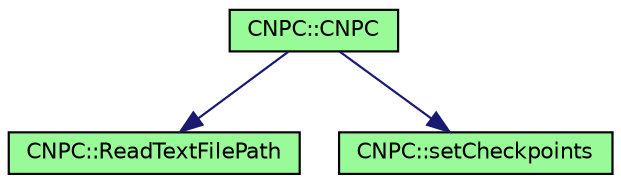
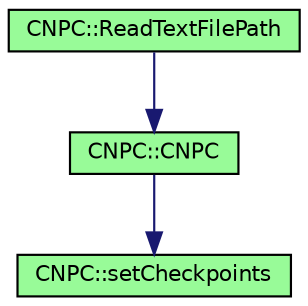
edge "CNPC::CNPC" -> "CNPC::ReadTextFilePath": reversed
